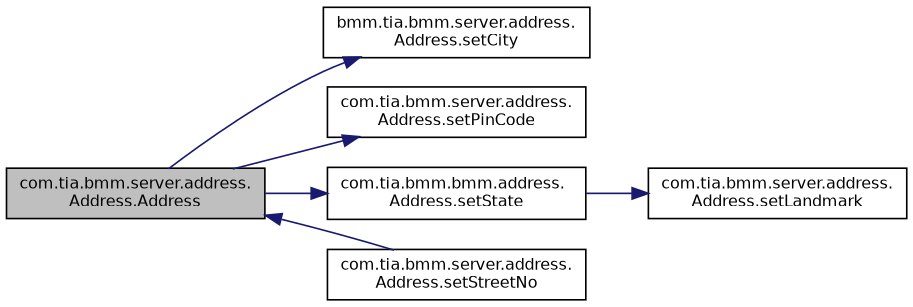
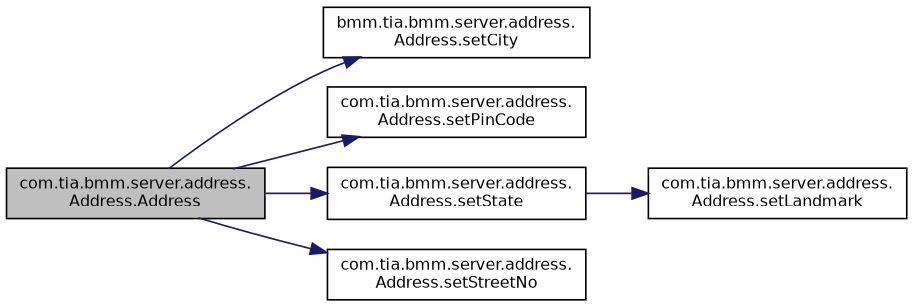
node "com.tia.bmm.bmm.address. Address.setState": label "com.tia.bmm.bmm.address. Address.setState" -> "com.tia.bmm.server.address. Address.setState"
edge "com.tia.bmm.server.address. Address.setStreetNo" -> "com.tia.bmm.server.address. Address.Address": reversed
